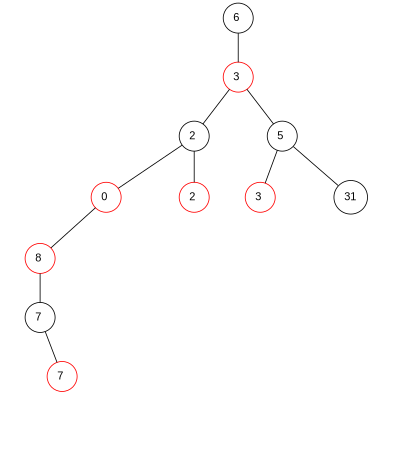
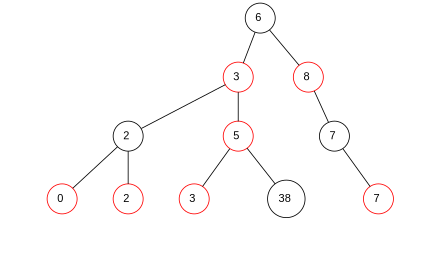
node "5": color black -> red
node "31": label "31" -> "38"
edge "0" -- "8": now "6" -- "8"
